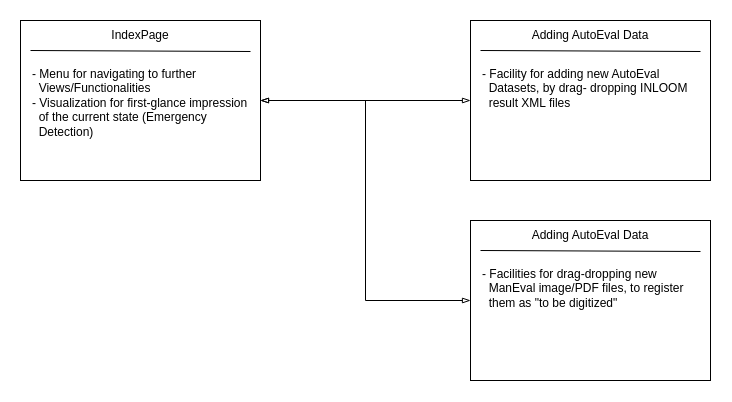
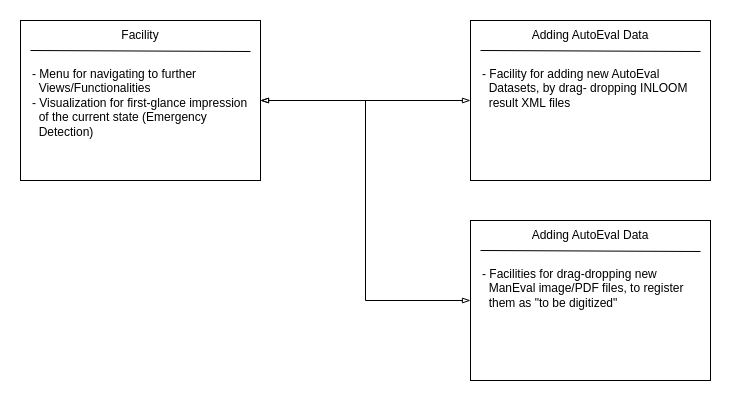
node "IndexPage": label "IndexPage" -> "Facility"
